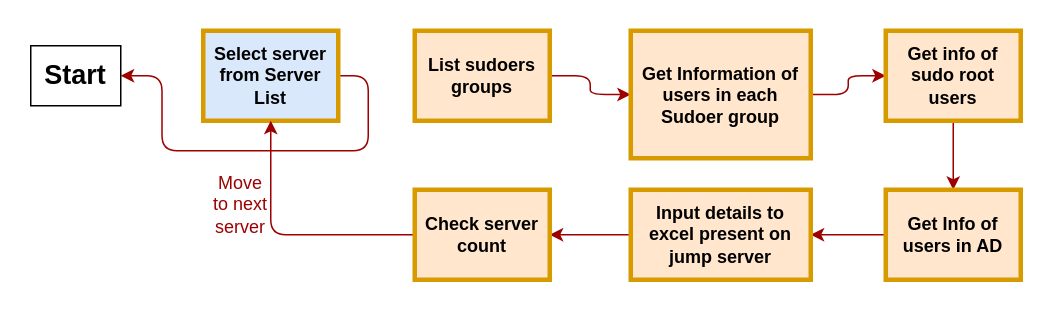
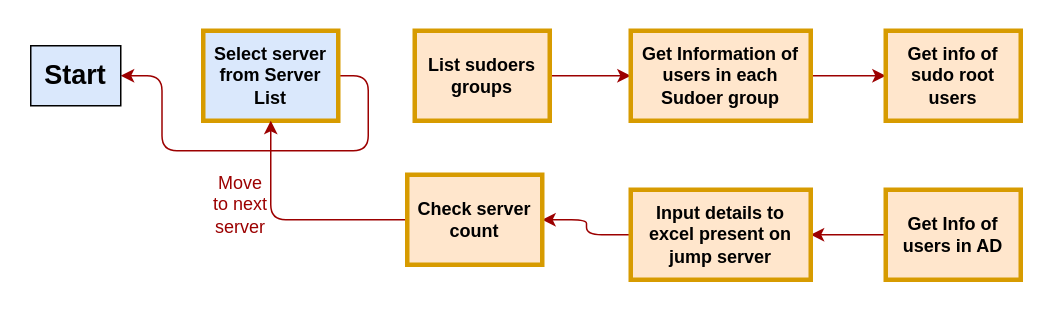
node "Start": fillcolor #ffffff -> #dae8fc
node "Get Information of users in each Sudoer group": size 180x128 -> 180x90
edge "Get info of sudo root users" -> "Get Info of users in AD": removed
node "Check server count": moved (482, 235) -> (475, 220)
